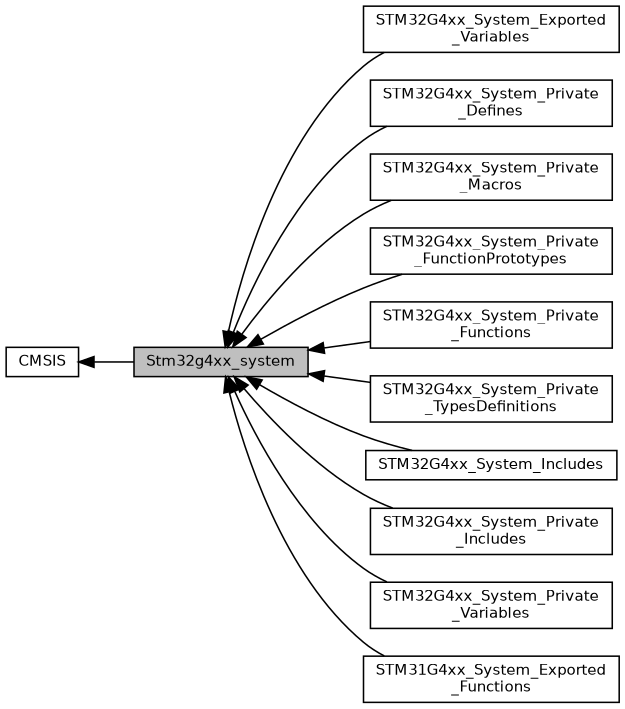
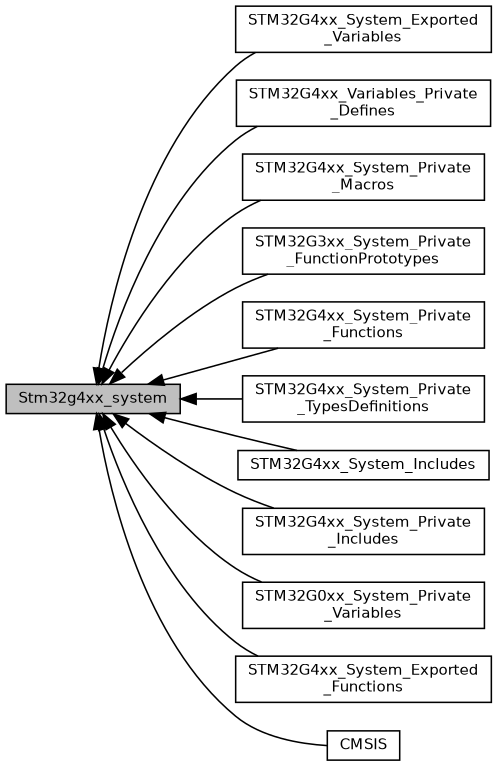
node "STM32G4xx_System_Private _Defines": label "STM32G4xx_System_Private _Defines" -> "STM32G4xx_Variables_Private _Defines"
node "STM32G4xx_System_Private _FunctionPrototypes": label "STM32G4xx_System_Private _FunctionPrototypes" -> "STM32G3xx_System_Private _FunctionPrototypes"
edge "Stm32g4xx_system" -> "CMSIS": reversed
node "STM32G4xx_System_Private _Variables": label "STM32G4xx_System_Private _Variables" -> "STM32G0xx_System_Private _Variables"
node "STM31G4xx_System_Exported _Functions": label "STM31G4xx_System_Exported _Functions" -> "STM32G4xx_System_Exported _Functions"
